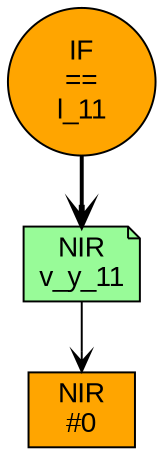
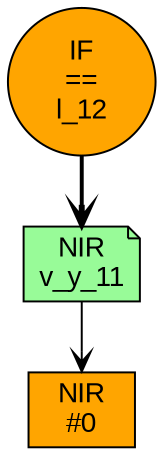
node "IF == l_11": label "IF == l_11" -> "IF == l_12"
